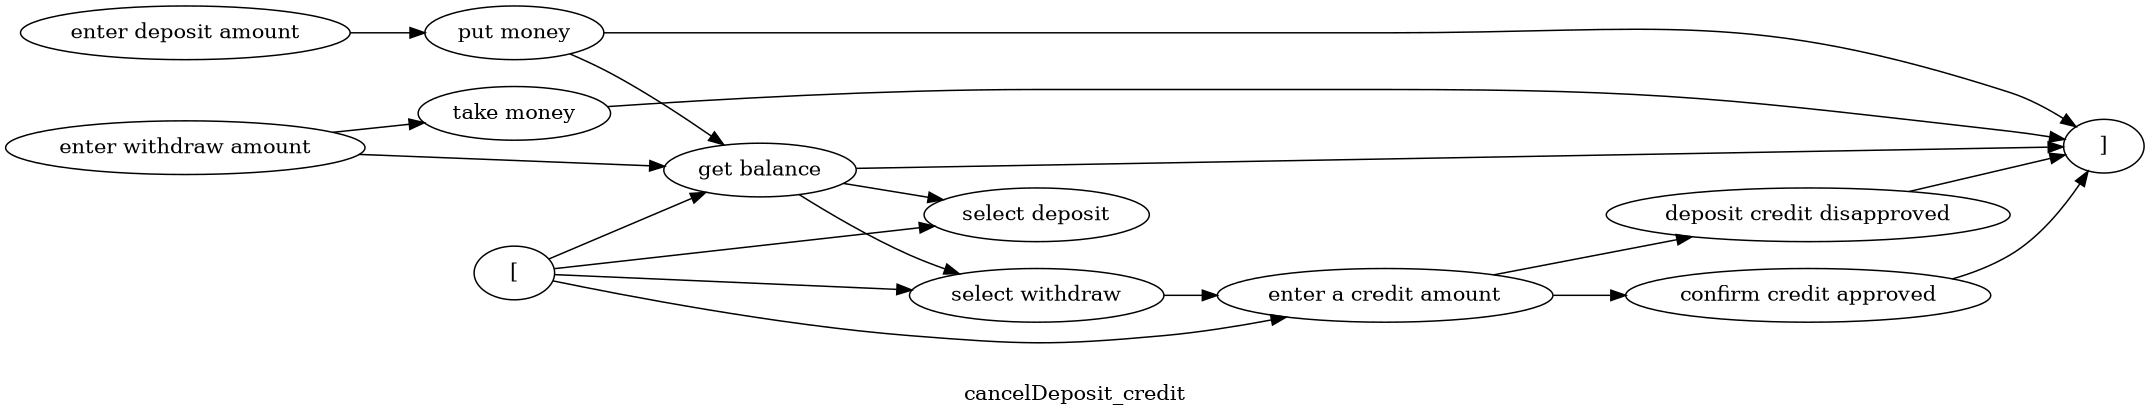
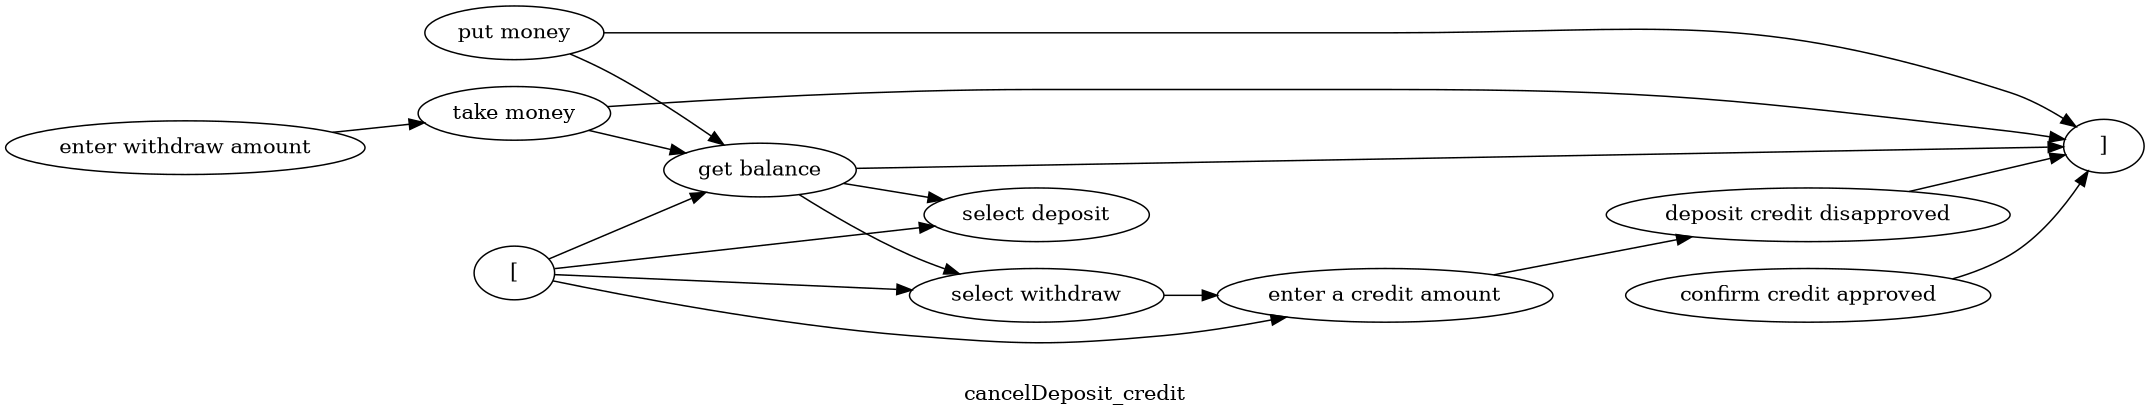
node "enter deposit amount": removed
edge "enter withdraw amount" -> "get balance": now "take money" -> "get balance"
edge "enter a credit amount" -> "confirm credit approved": removed
